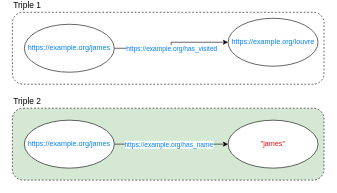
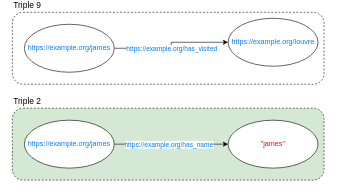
node "Triple 1": label "Triple 1" -> "Triple 9"
